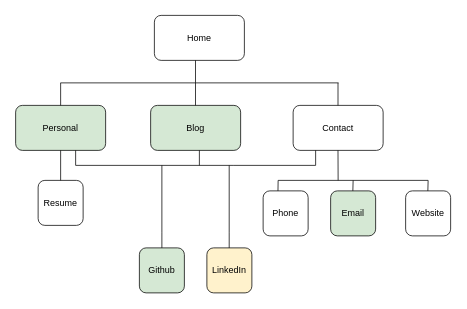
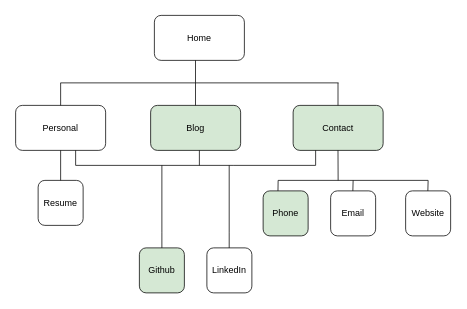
node "Personal": fillcolor #d5e8d4 -> #ffffff
node "Contact": fillcolor #ffffff -> #d5e8d4
node "Phone": fillcolor #ffffff -> #d5e8d4
node "Email": fillcolor #d5e8d4 -> #ffffff
node "LinkedIn": fillcolor #fff2cc -> #ffffff
